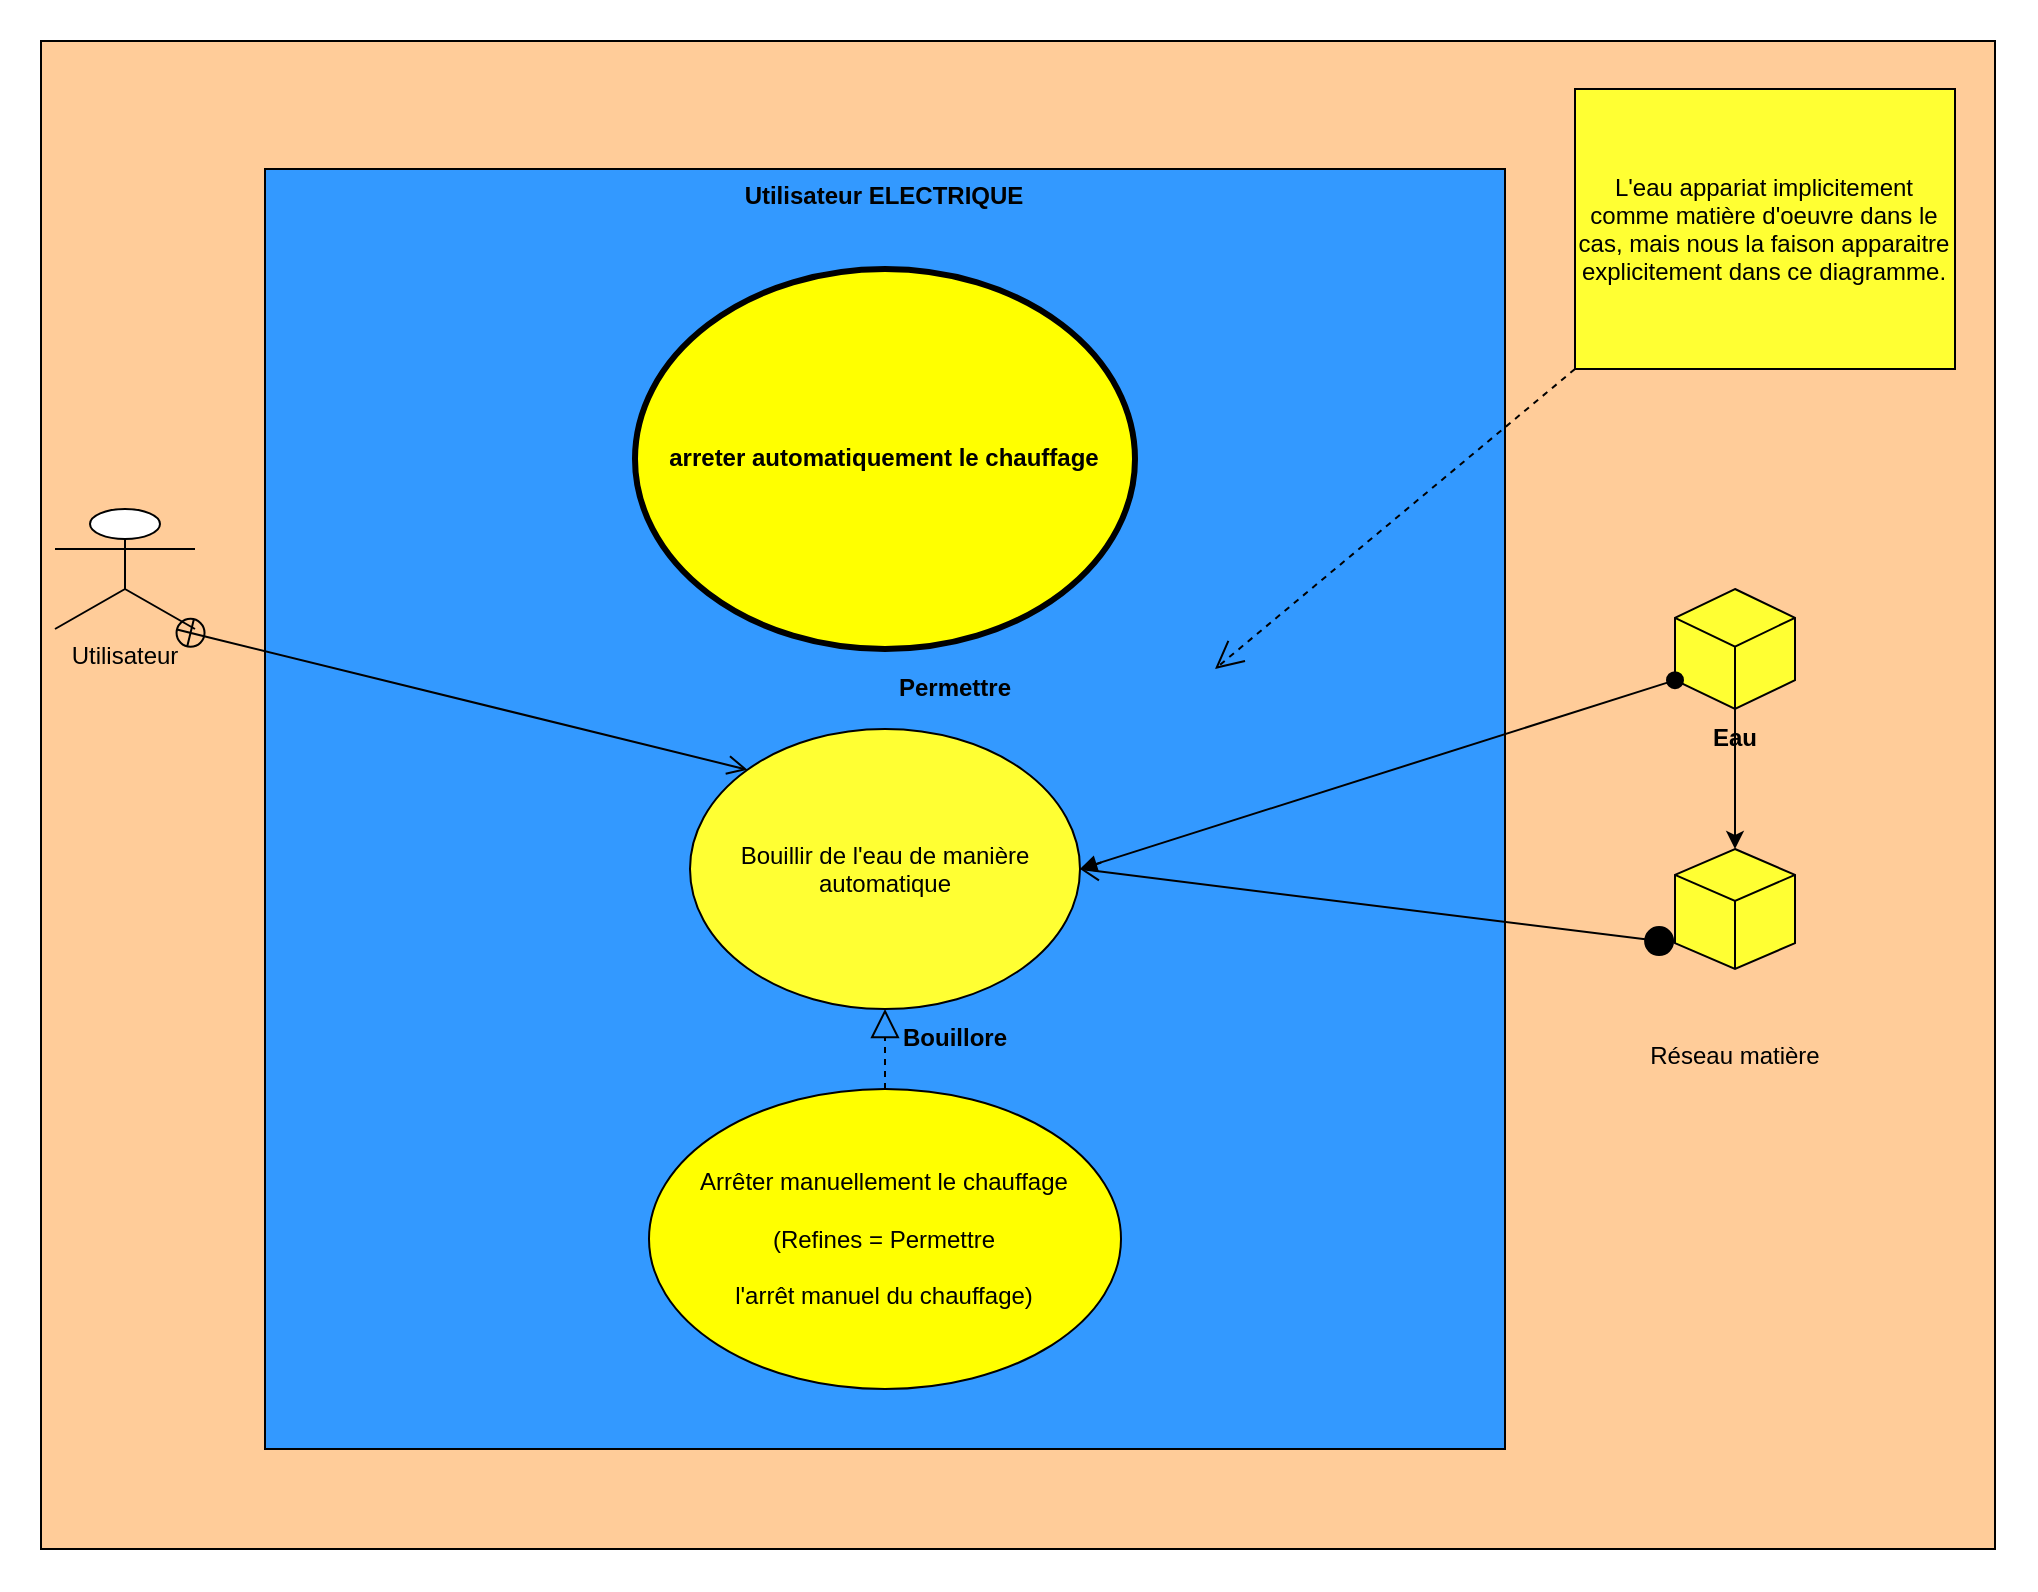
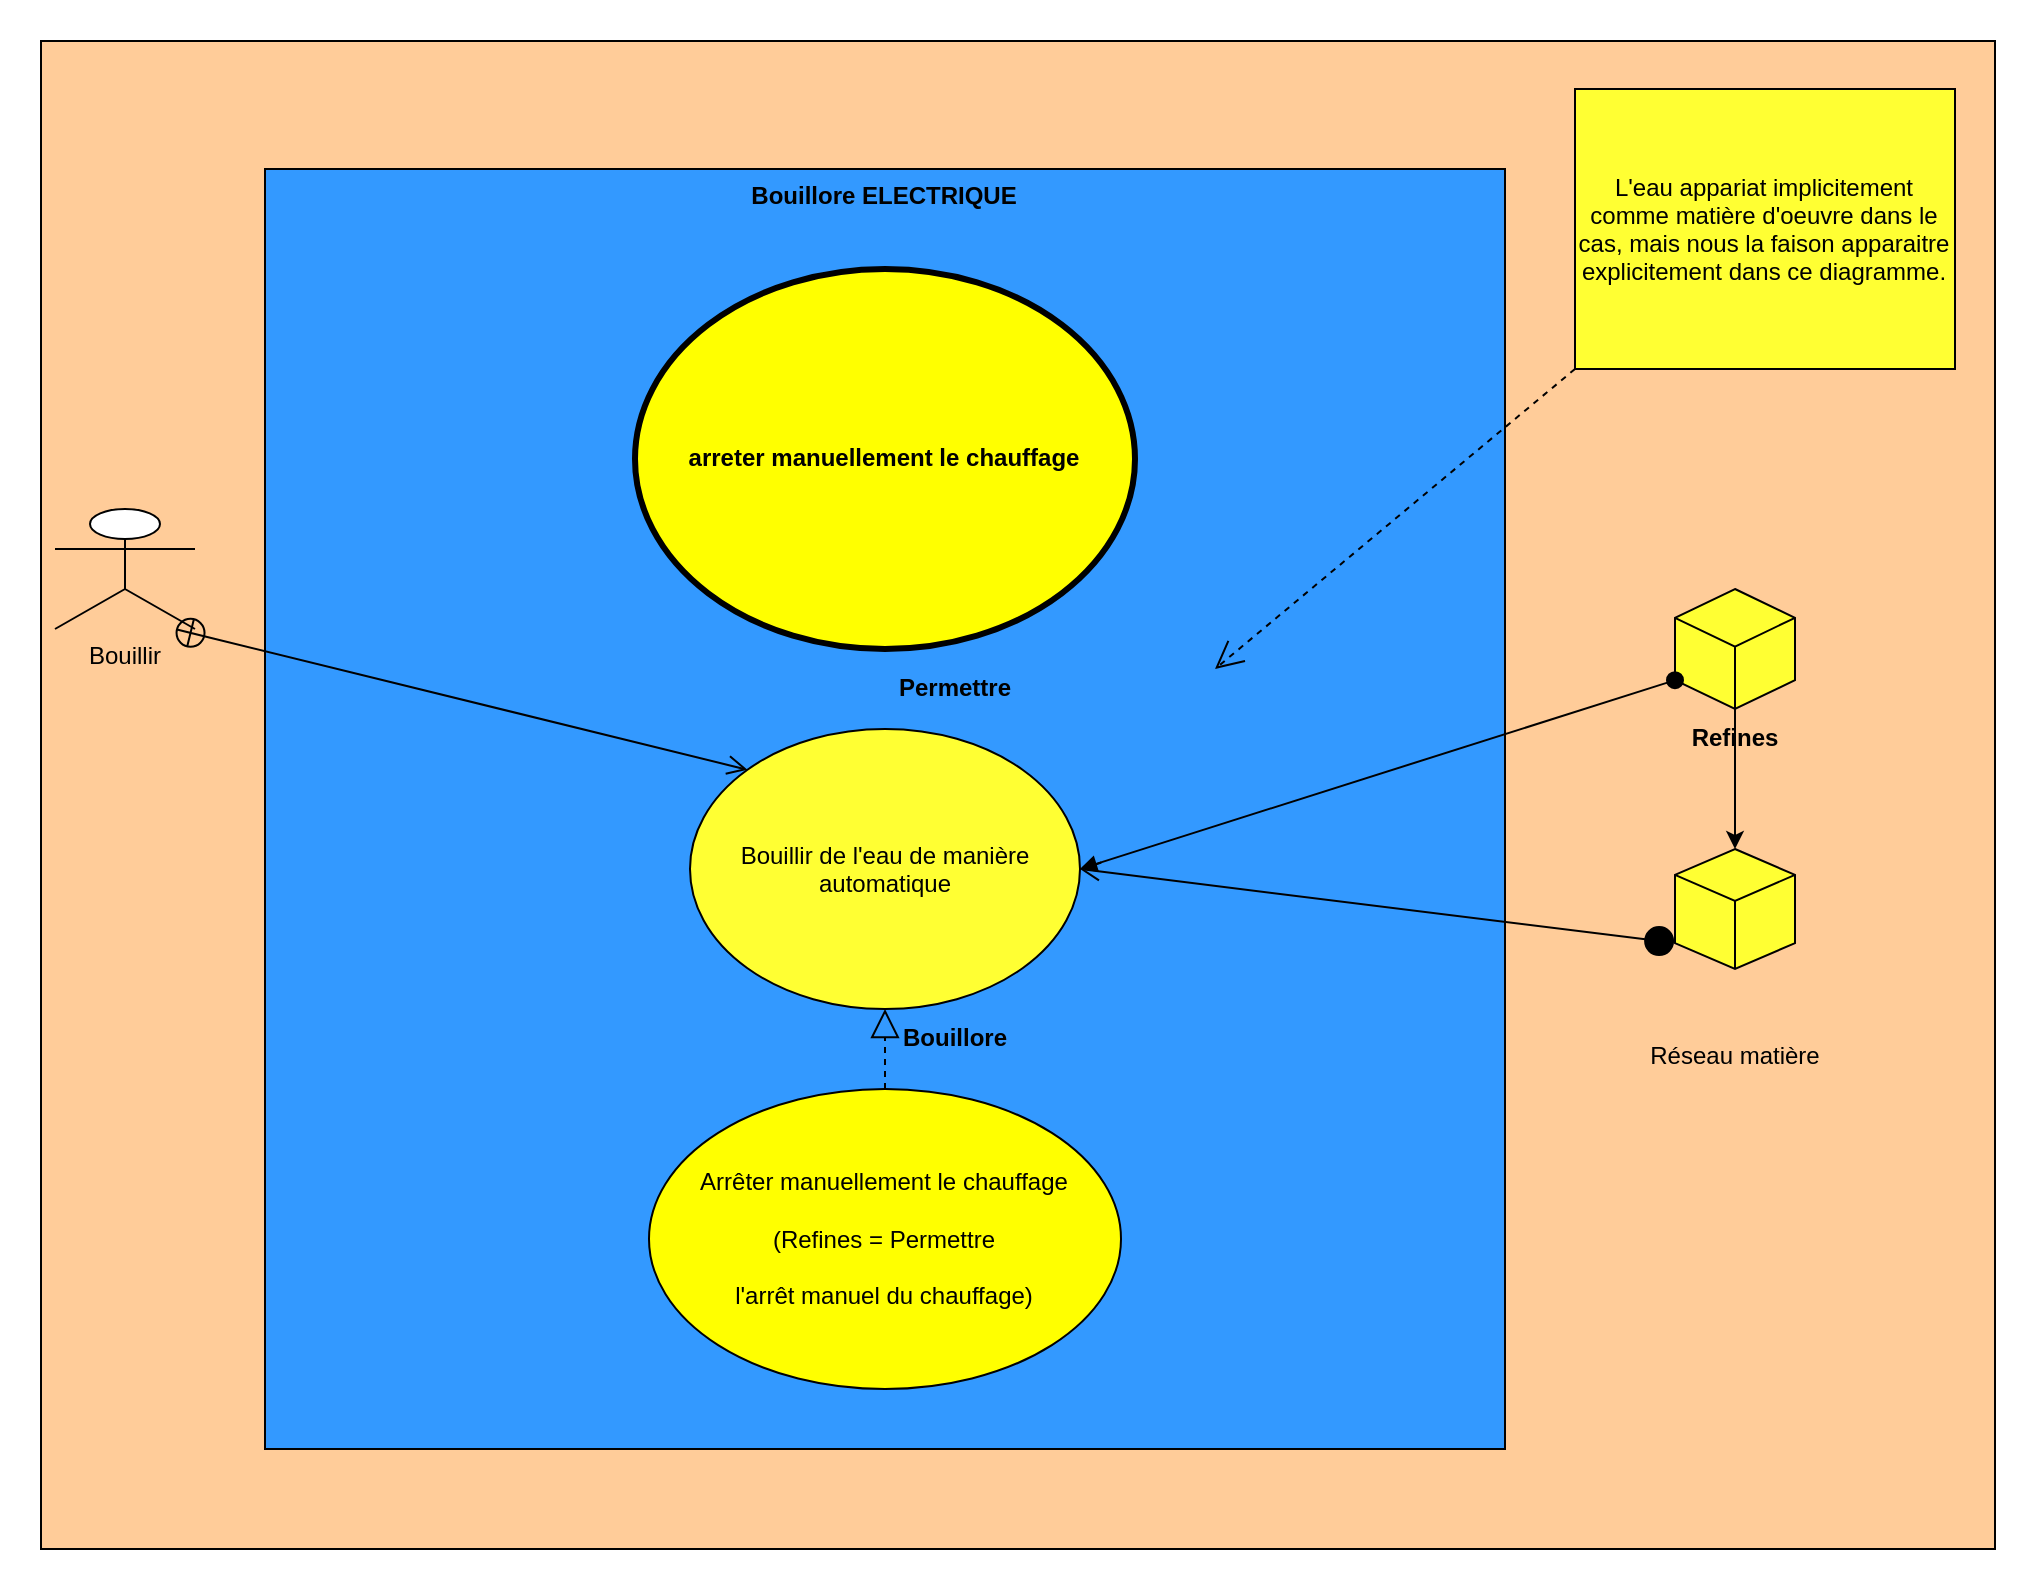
node "Utilisateur ELECTRIQUE": label "Utilisateur ELECTRIQUE" -> "Bouillore ELECTRIQUE"
node "arreter automatiquement le chauffage": label "arreter automatiquement le chauffage" -> "arreter manuellement le chauffage"
node "Utilisateur": label "Utilisateur" -> "Bouillir"
node "Eau": label "Eau" -> "Refines"
